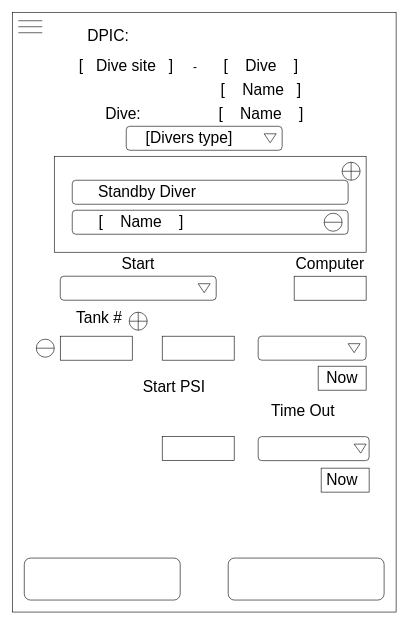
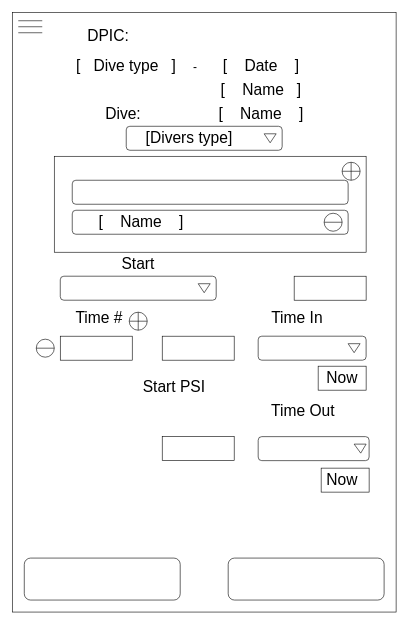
node "[ Dive site ]": label "[ Dive site ]" -> "[ Dive type ]"
node "[ Dive ]": label "[ Dive ]" -> "[ Date ]"
node "Standby Diver": removed
node "Computer": removed
node "Tank #": label "Tank #" -> "Time #"
node "Time In": added
